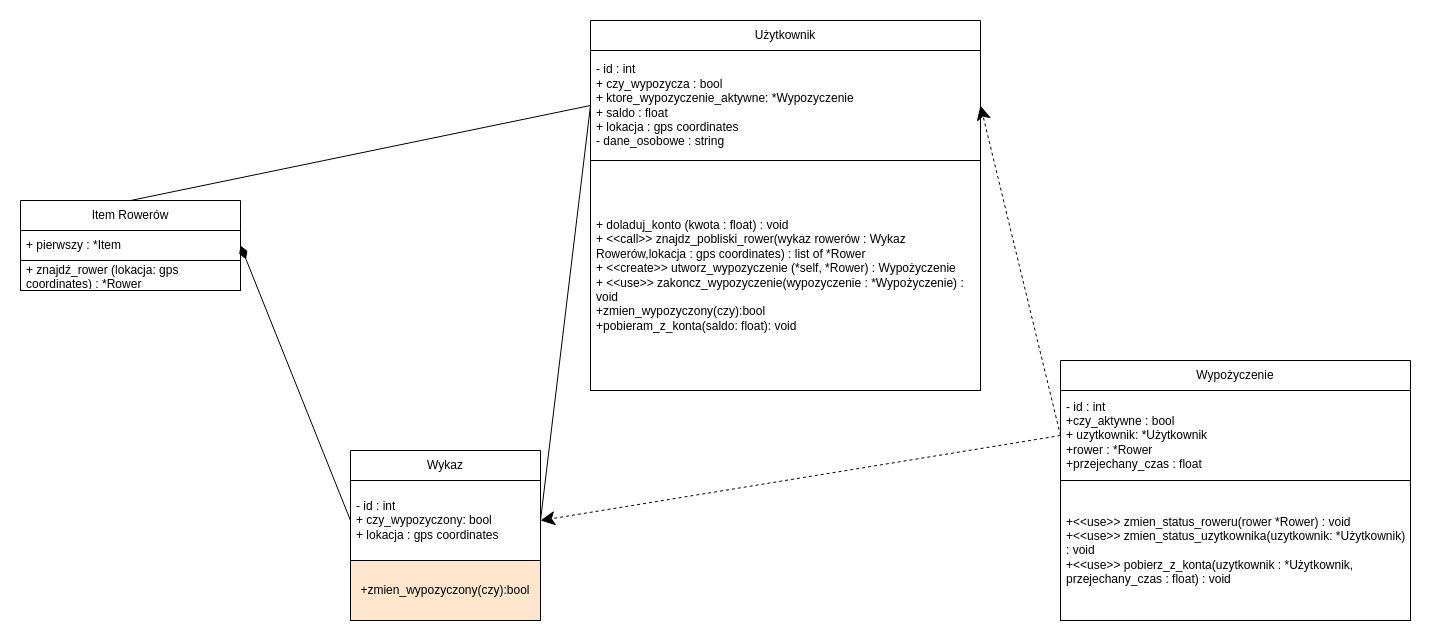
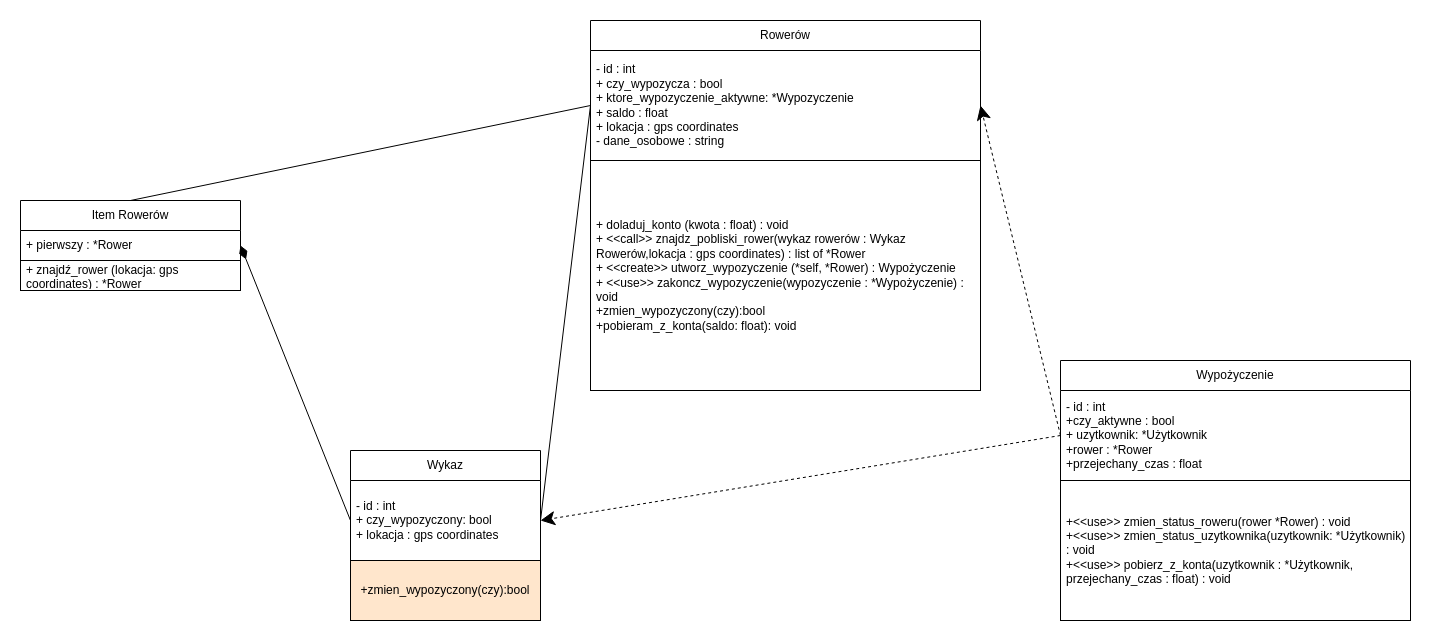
node "Użytkownik": label "Użytkownik" -> "Rowerów"
node "+ pierwszy : *Item": label "+ pierwszy : *Item" -> "+ pierwszy : *Rower"
